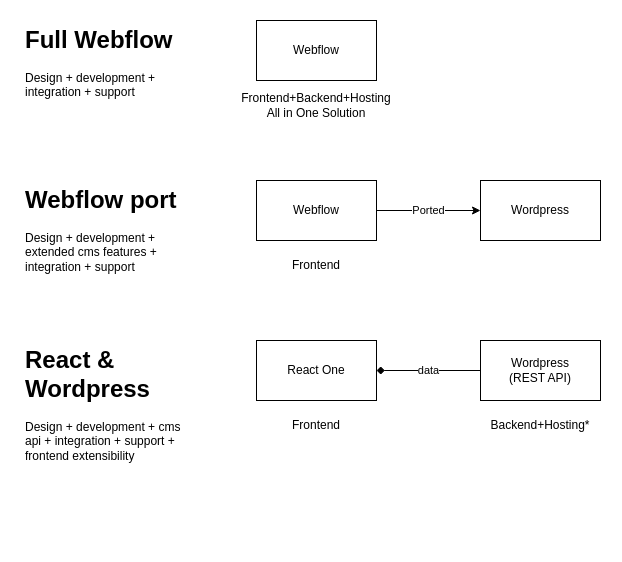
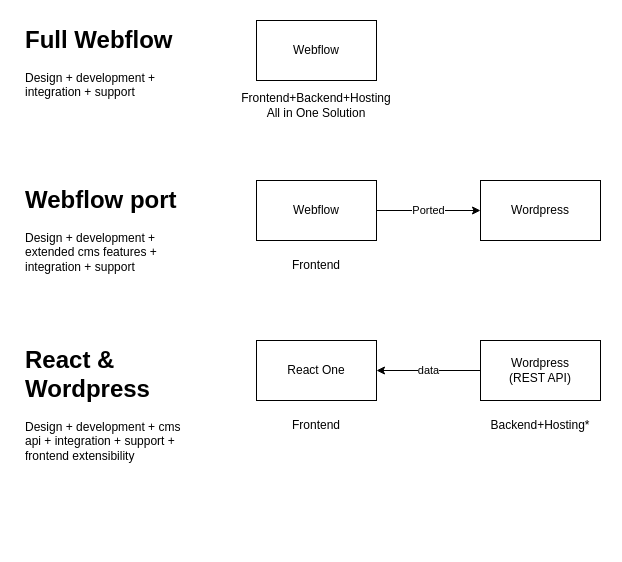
edge "Wordpress (REST API)" -> "React One": arrowhead diamond -> classic
